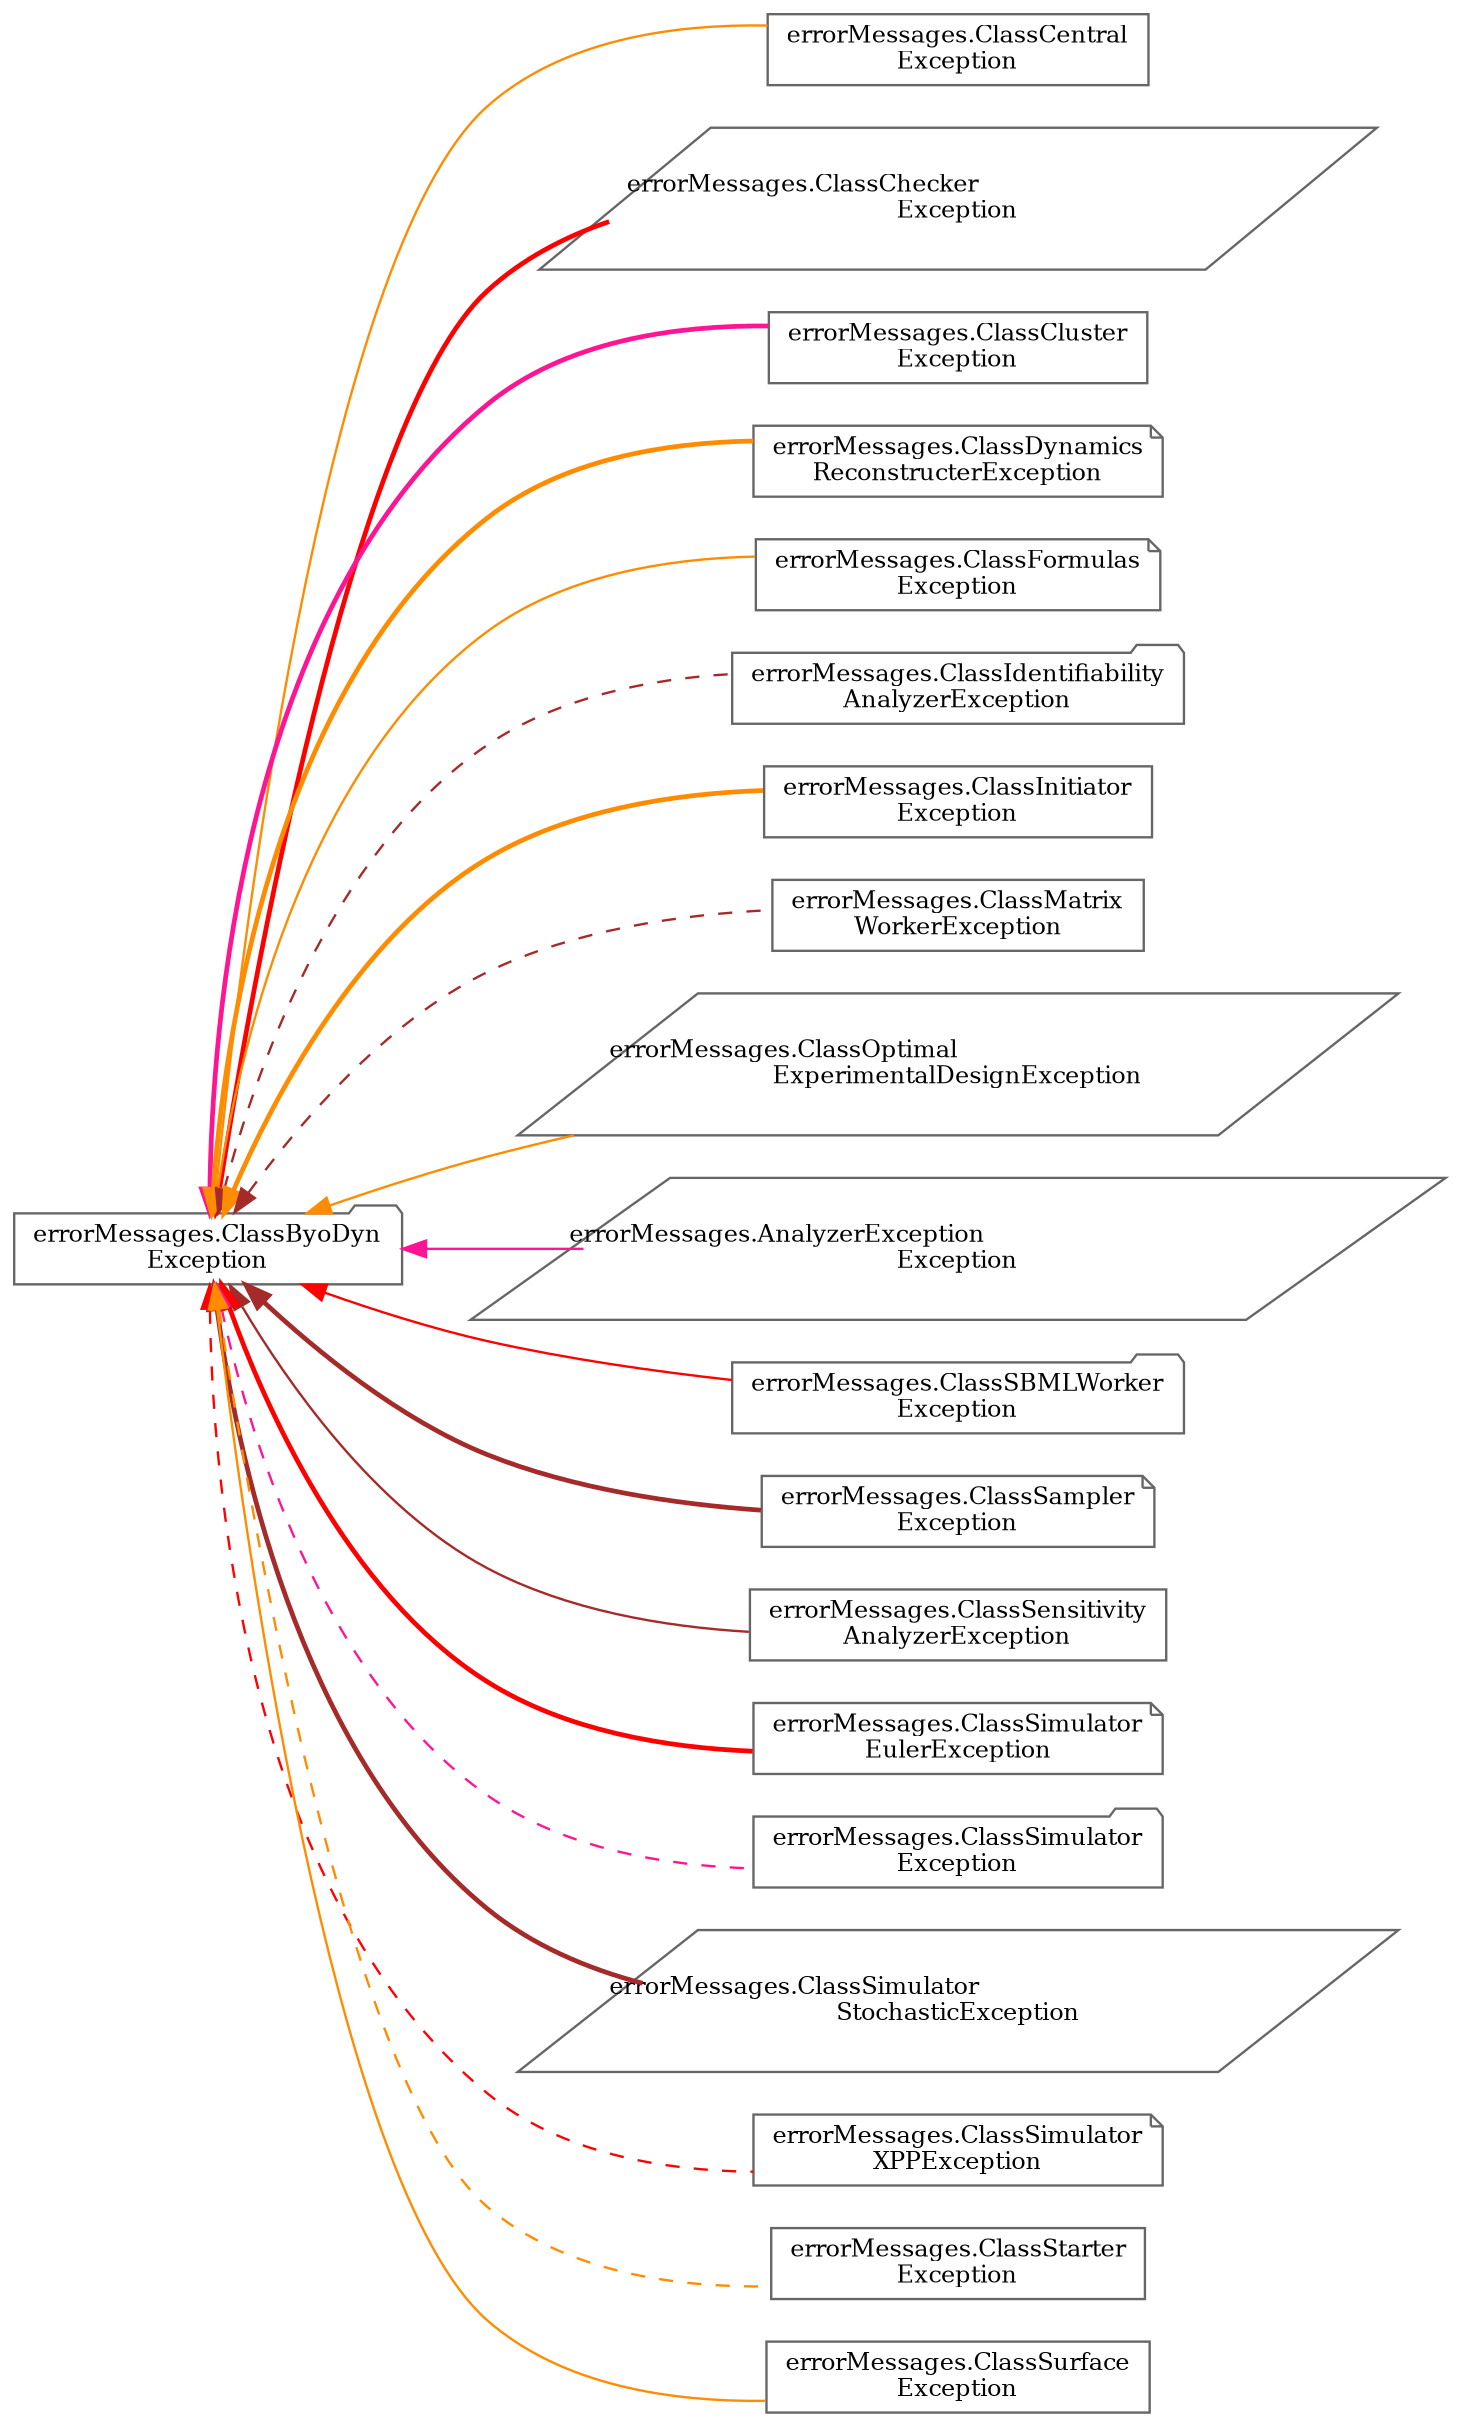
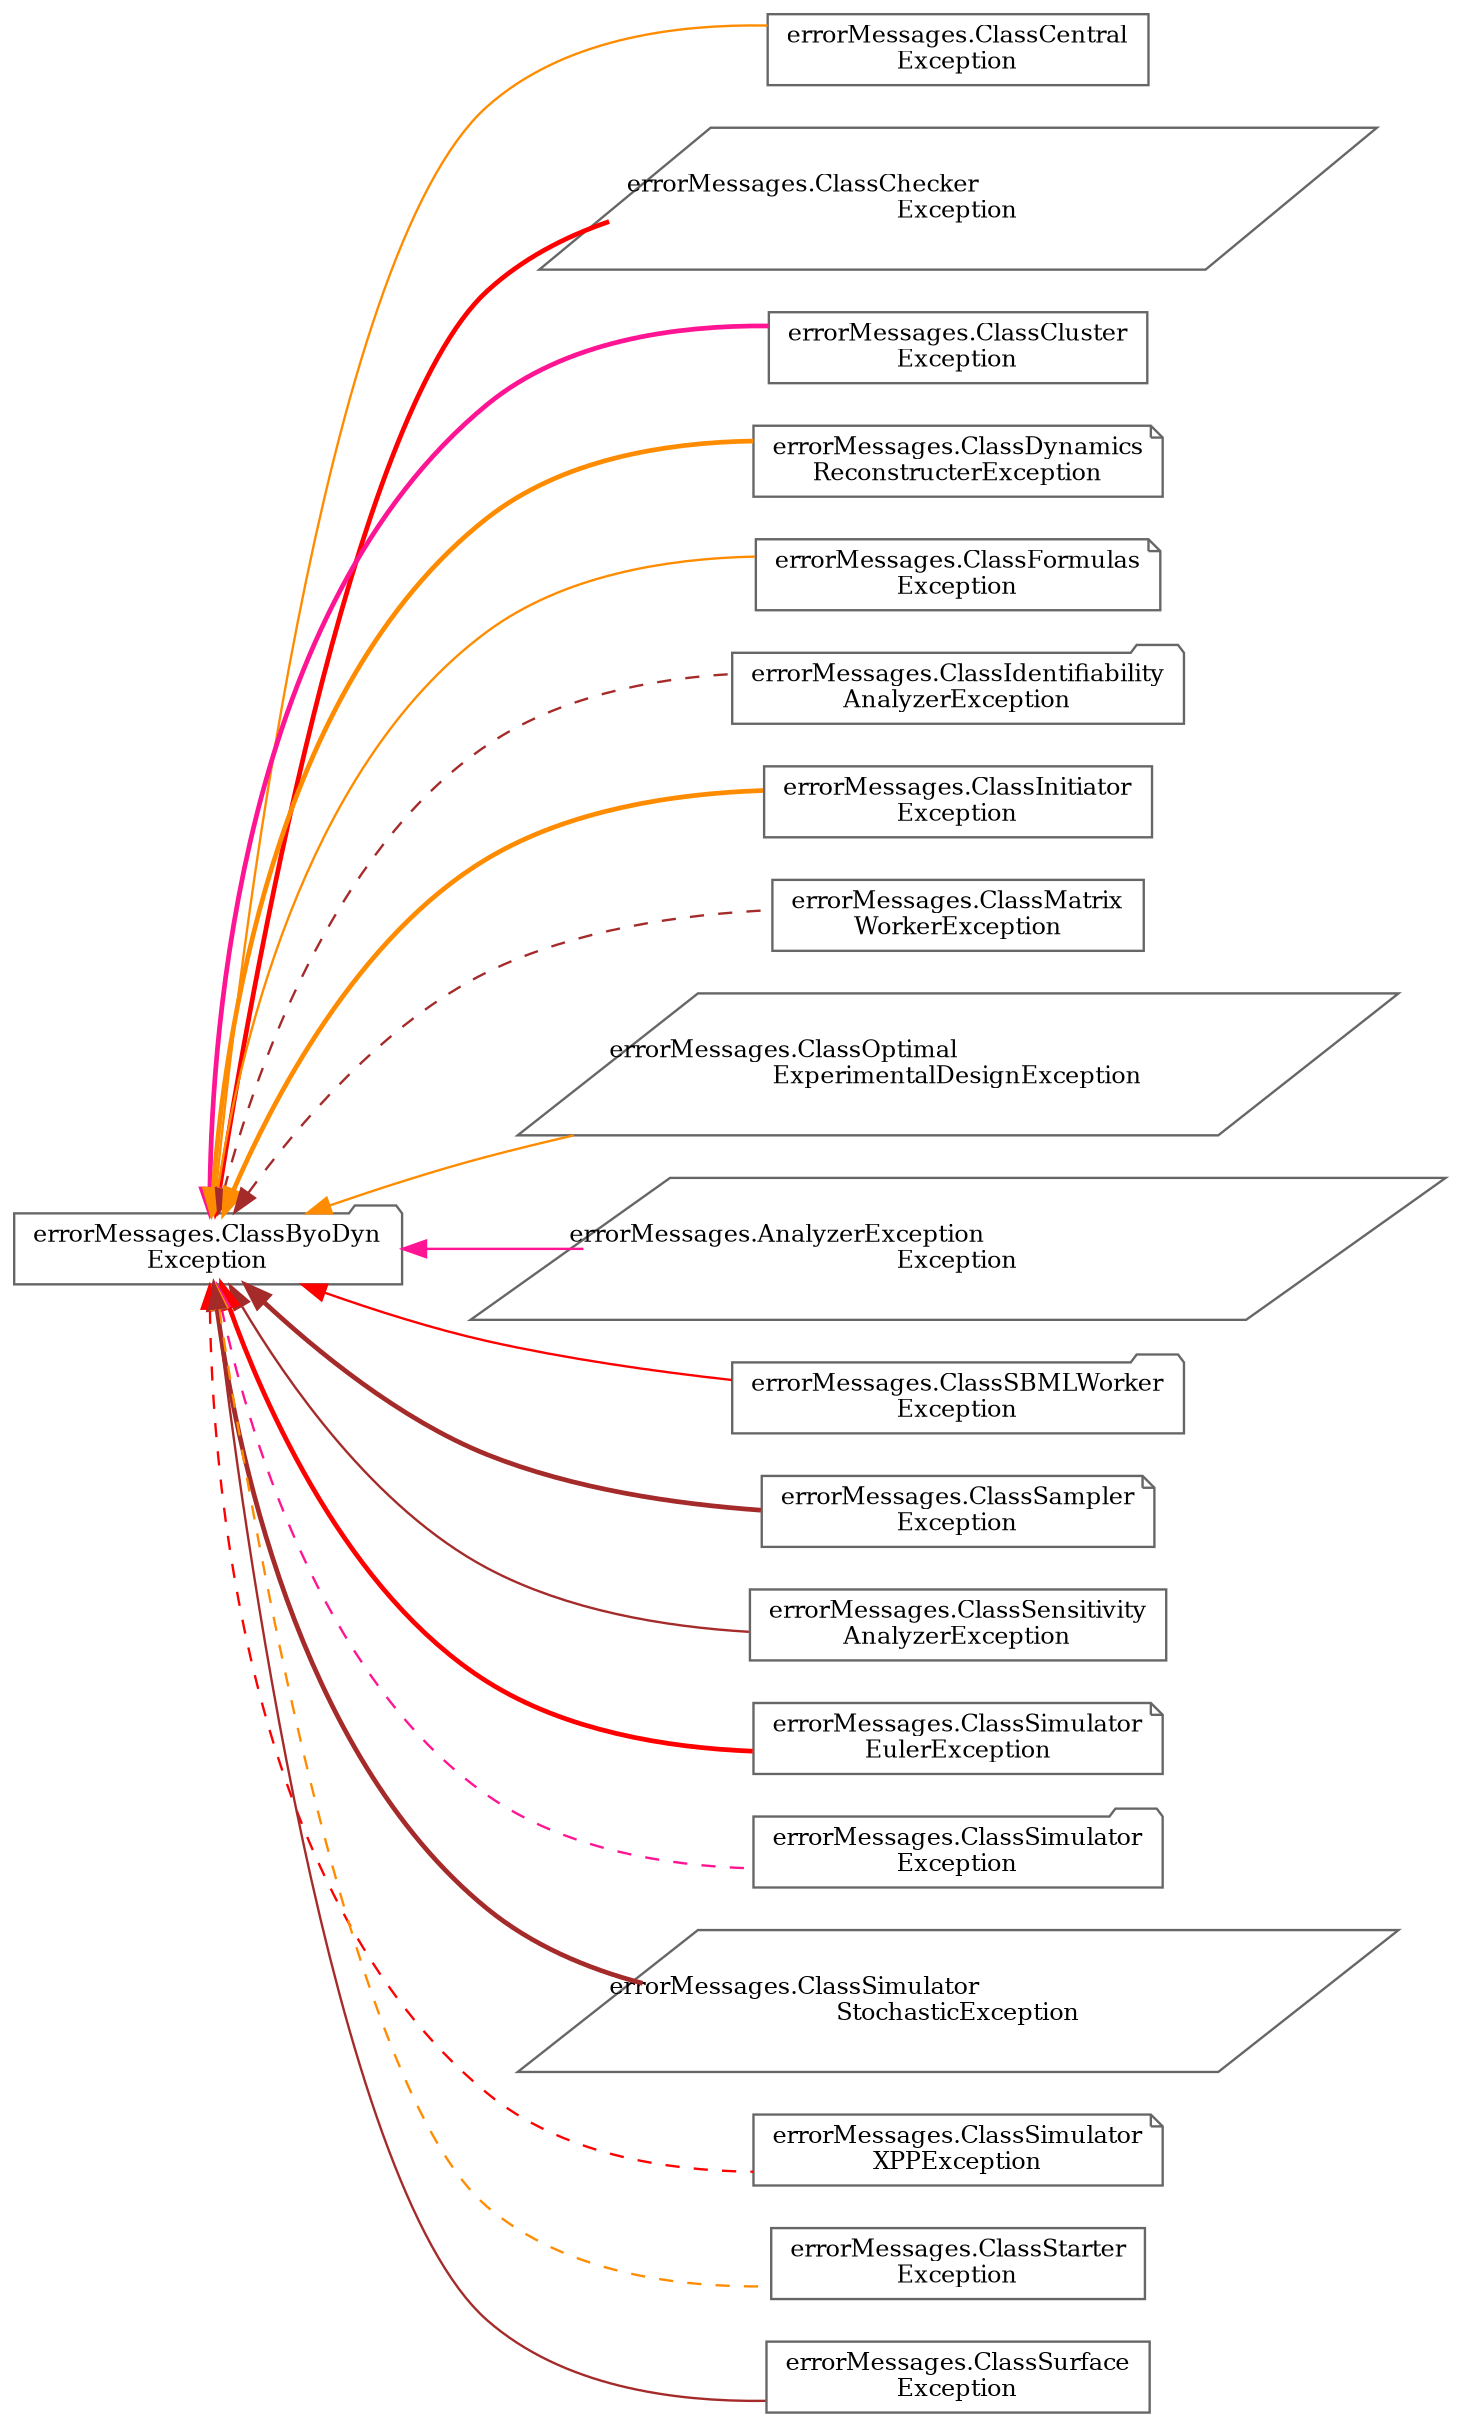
edge "errorMessages.ClassSurface Exception" -> "errorMessages.ClassByoDyn Exception": color darkorange -> brown
